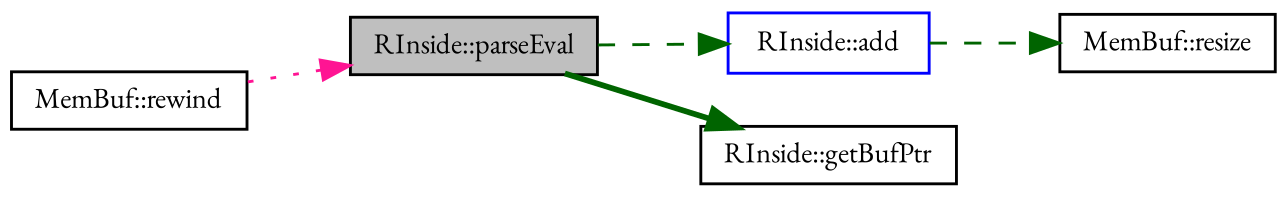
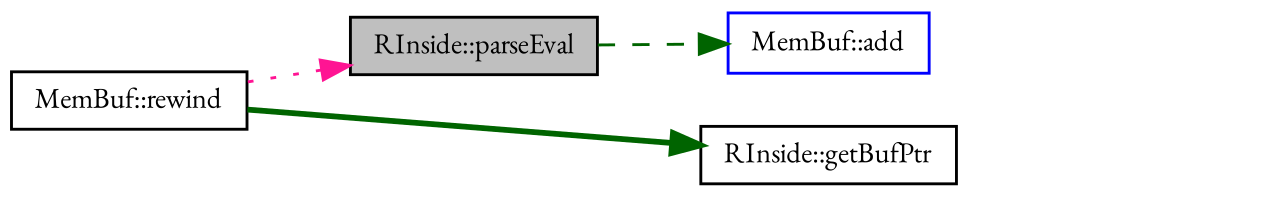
node "RInside::add": label "RInside::add" -> "MemBuf::add"
node "MemBuf::resize": removed
edge "RInside::parseEval" -> "RInside::getBufPtr": now "MemBuf::rewind" -> "RInside::getBufPtr"
